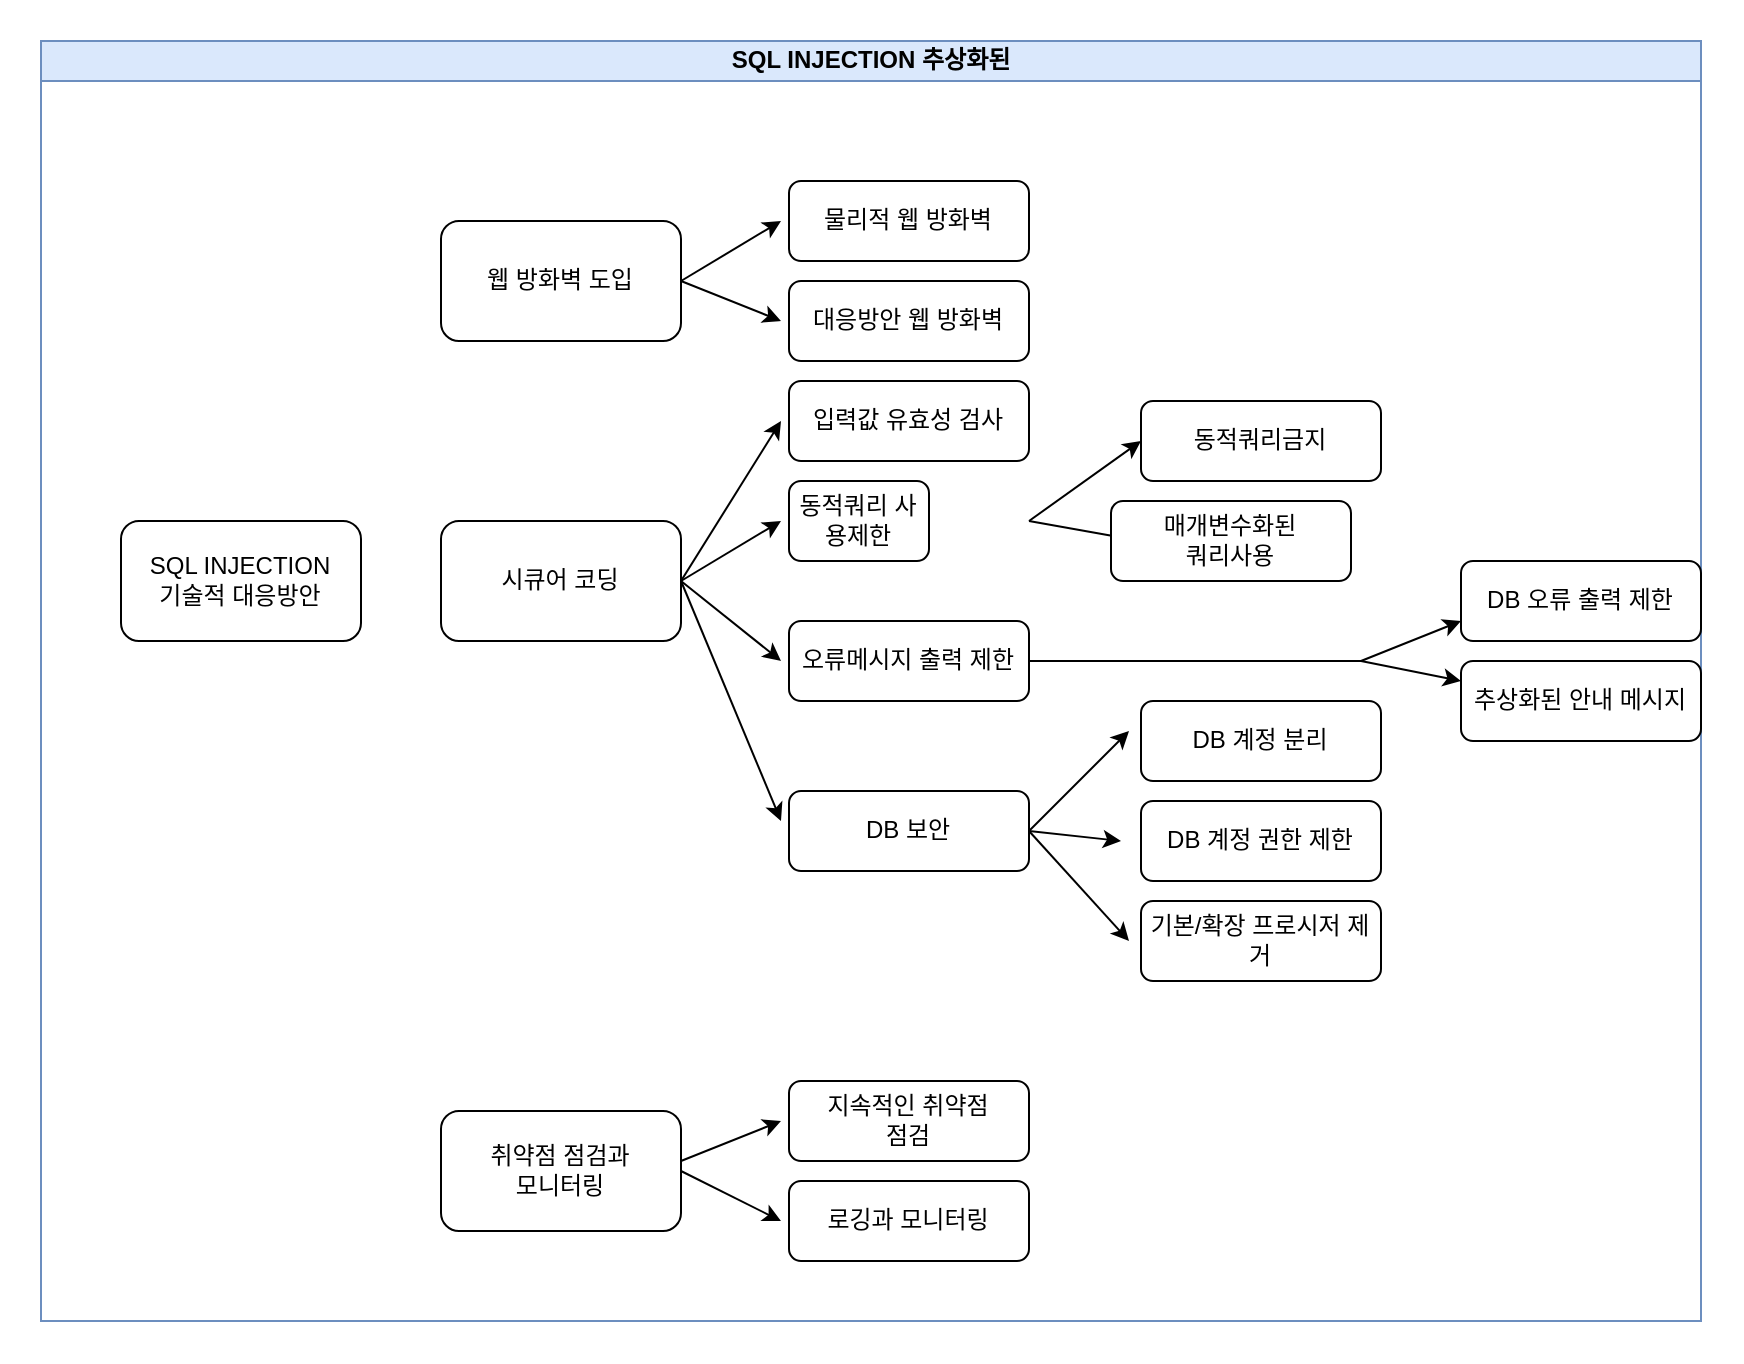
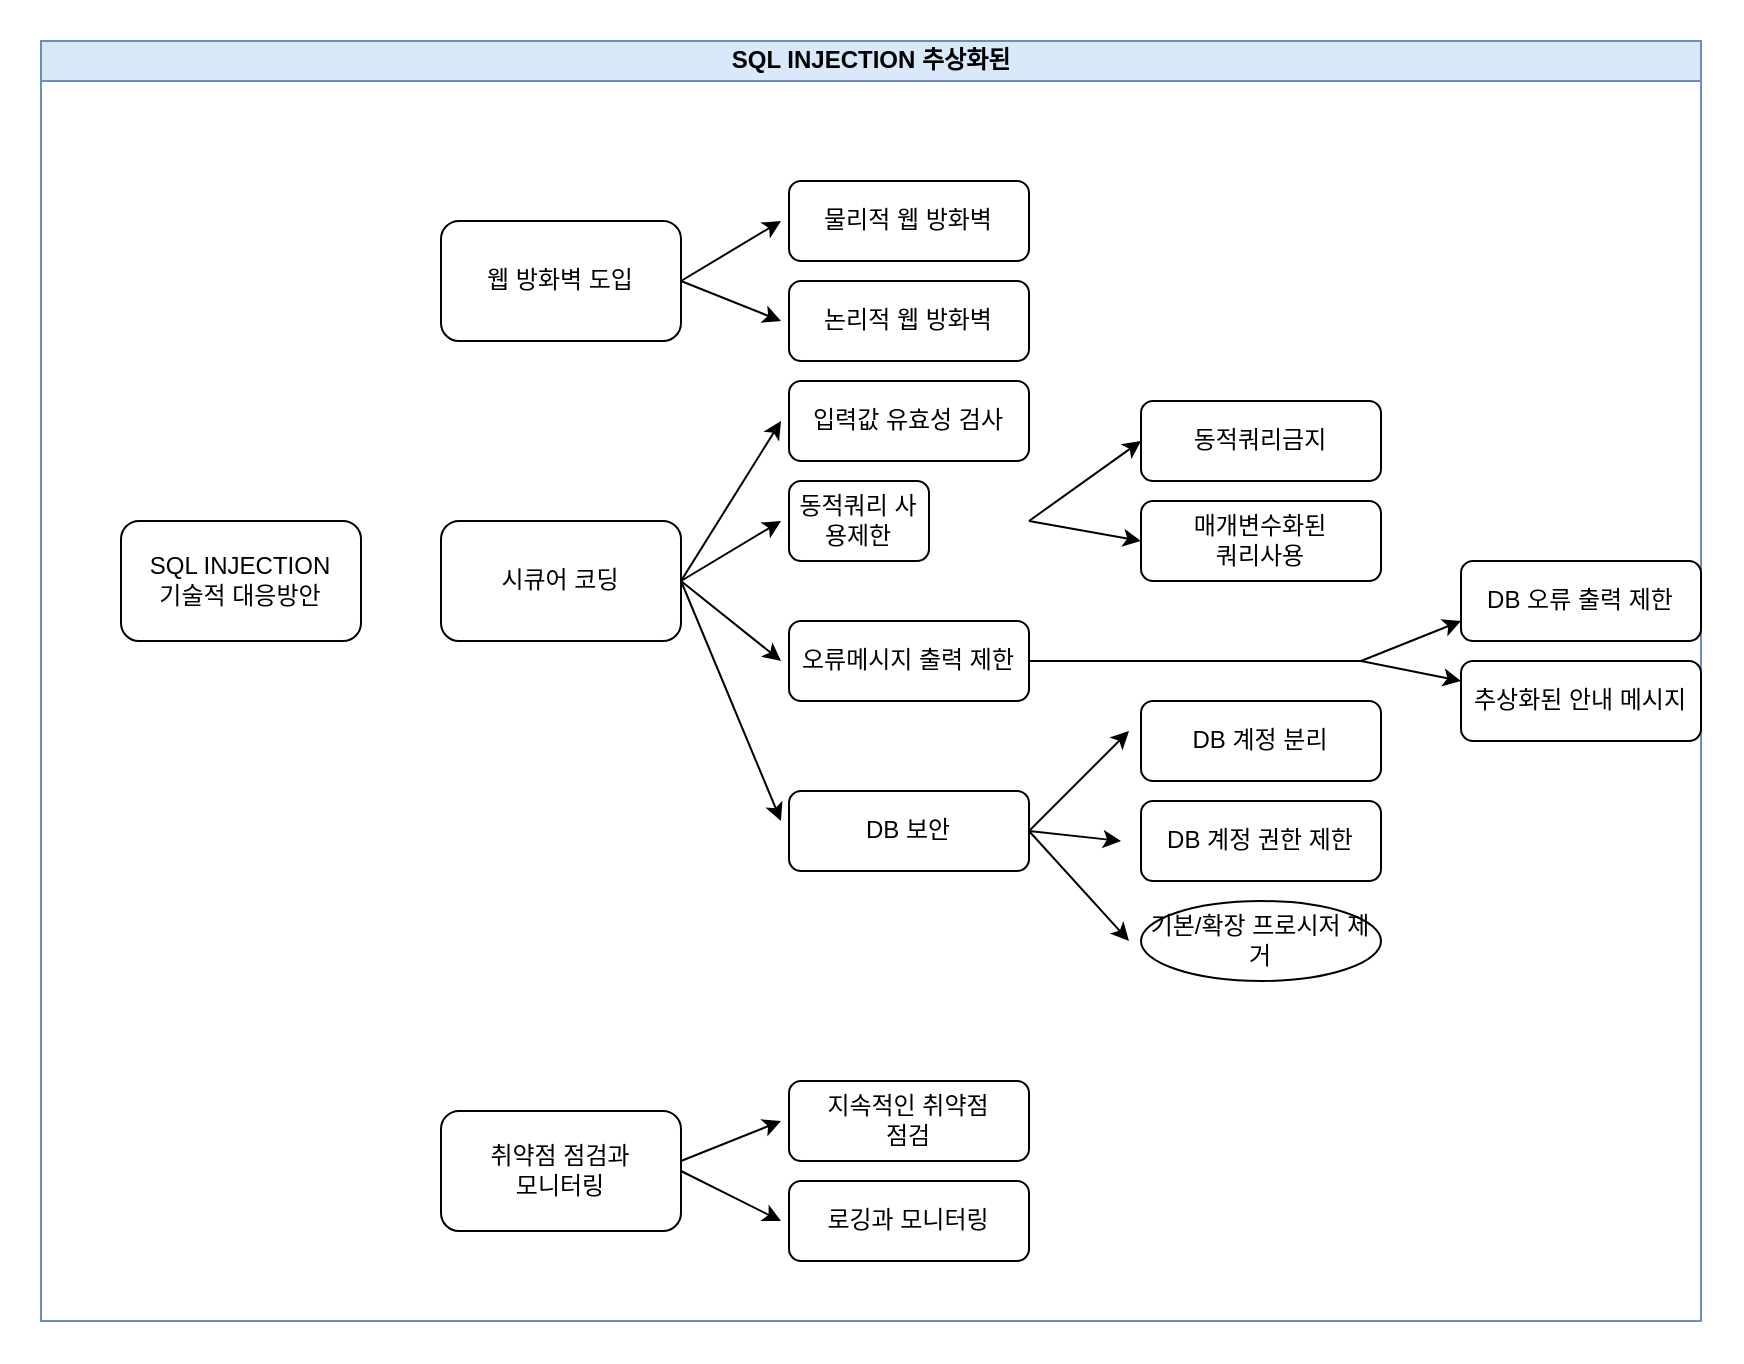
node "대응방안 웹 방화벽": label "대응방안 웹 방화벽" -> "논리적 웹 방화벽"
node "매개변수화된 쿼리사용": moved (1231, 541) -> (1261, 541)
node "기본/확장 프로시저 제거": shape rounded rectangle -> ellipse
